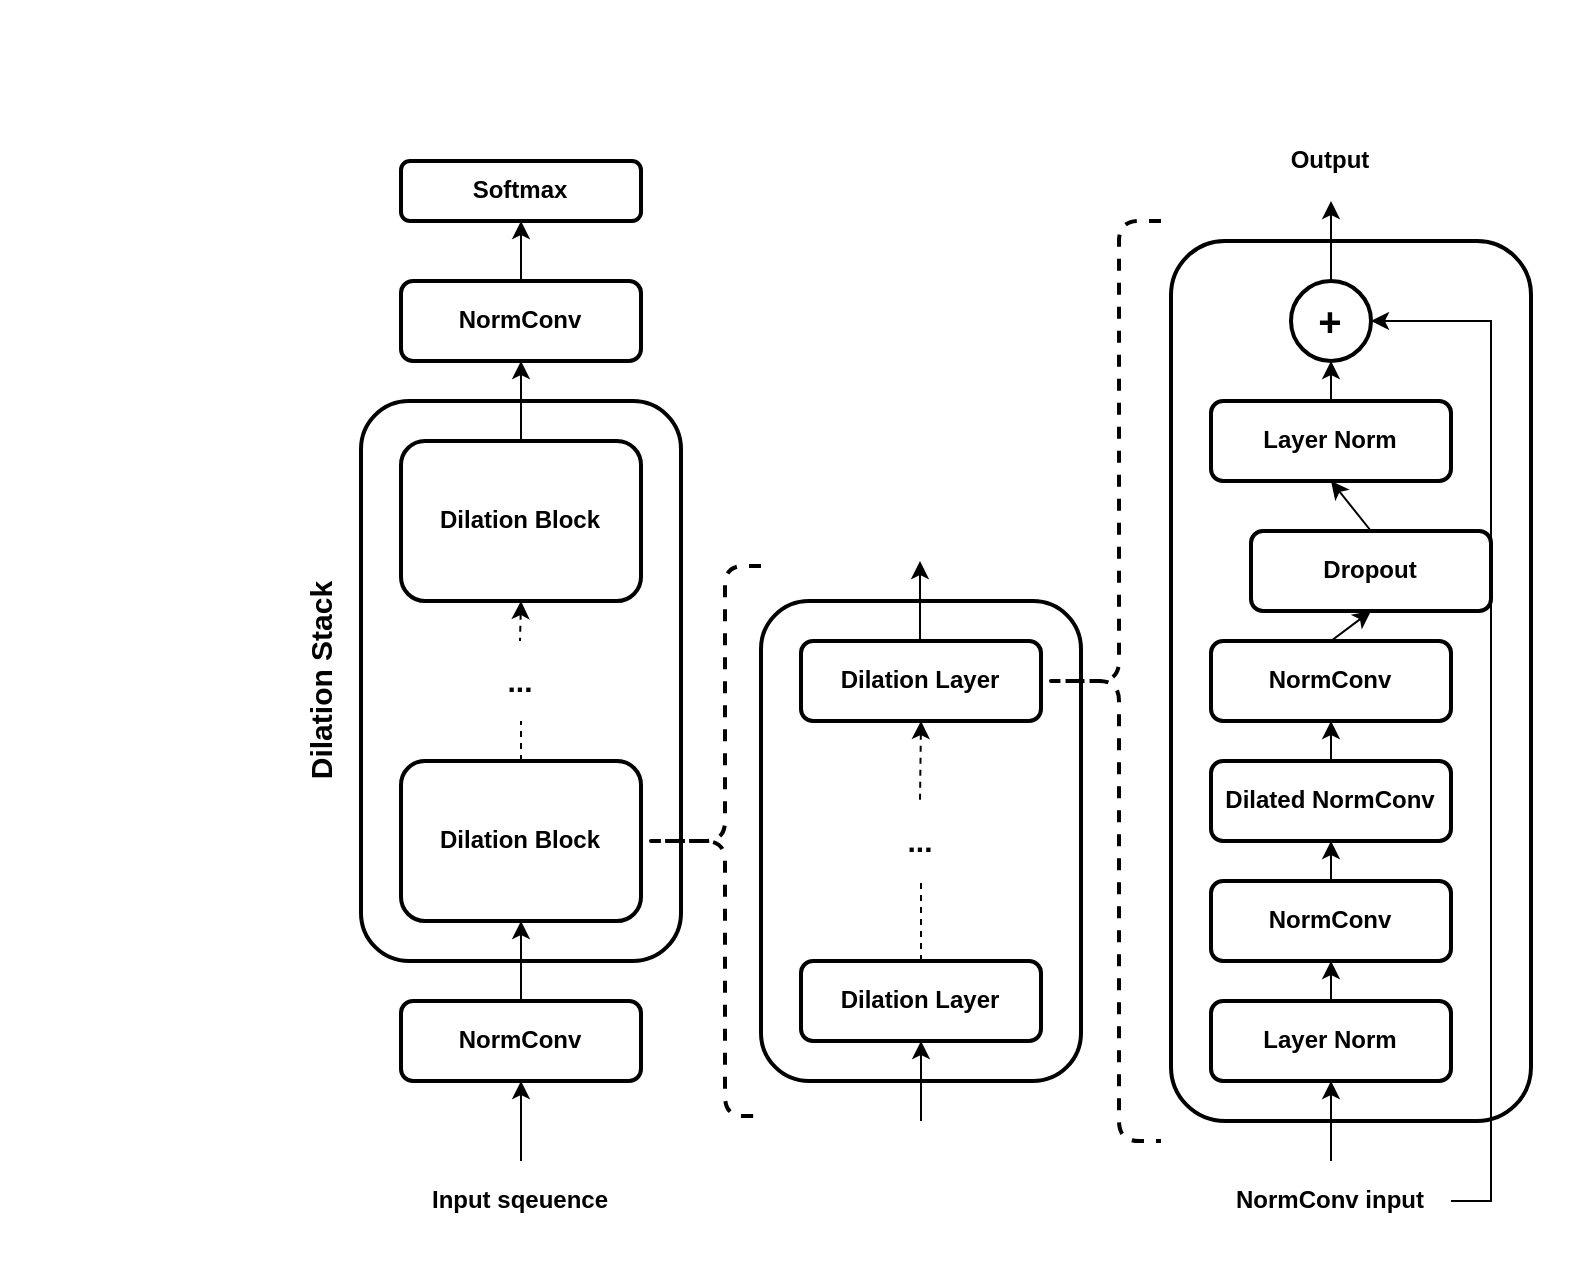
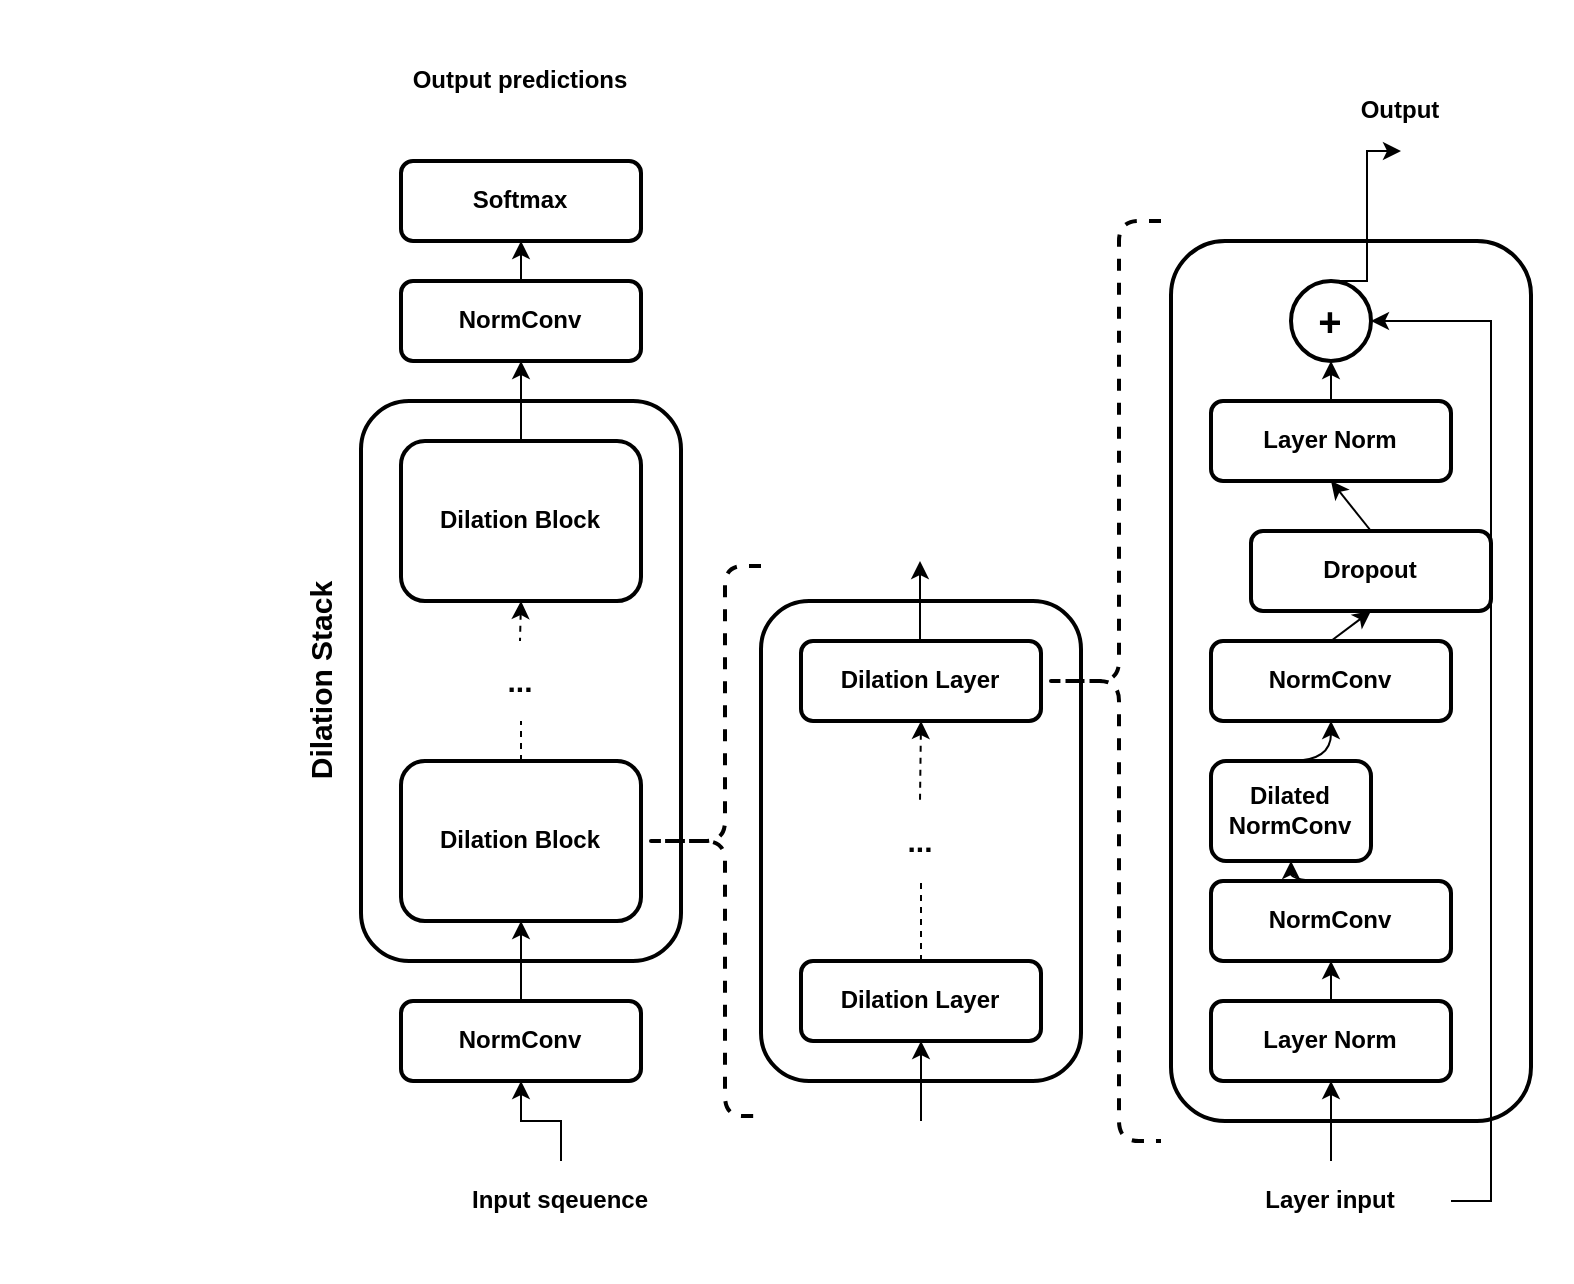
node "Output predictions": added
node "Output": moved (1331, 161) -> (1401, 111)
node "Softmax": size 240x60 -> 240x80
node "Dilated NormConv": size 240x80 -> 160x100
node "Input sqeuence": moved (521, 1201) -> (561, 1201)
node "NormConv input": label "NormConv input" -> "Layer input"
